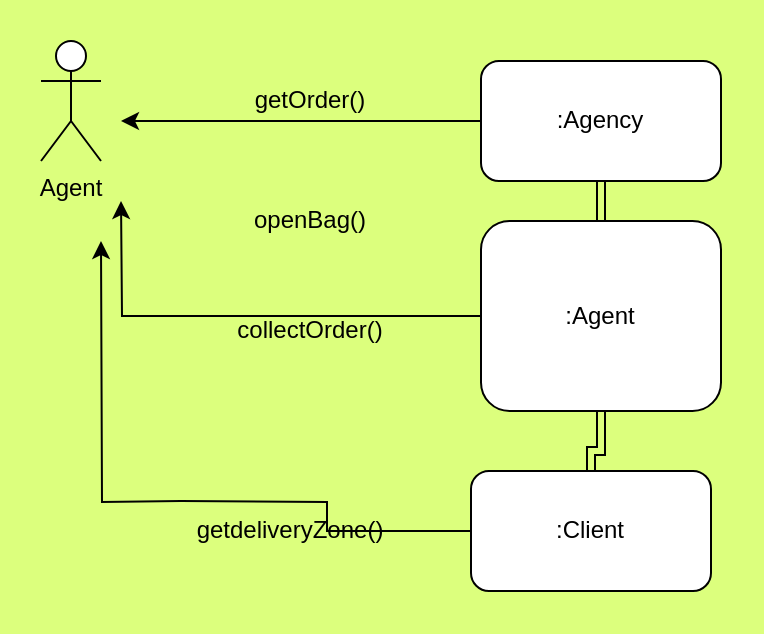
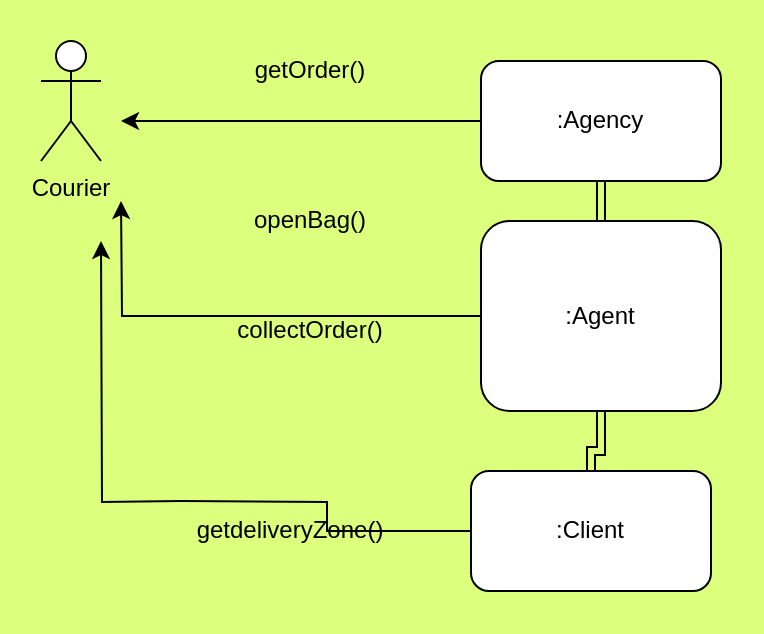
node "getOrder()": moved (311, 101) -> (311, 71)
node "Agent": label "Agent" -> "Courier"
